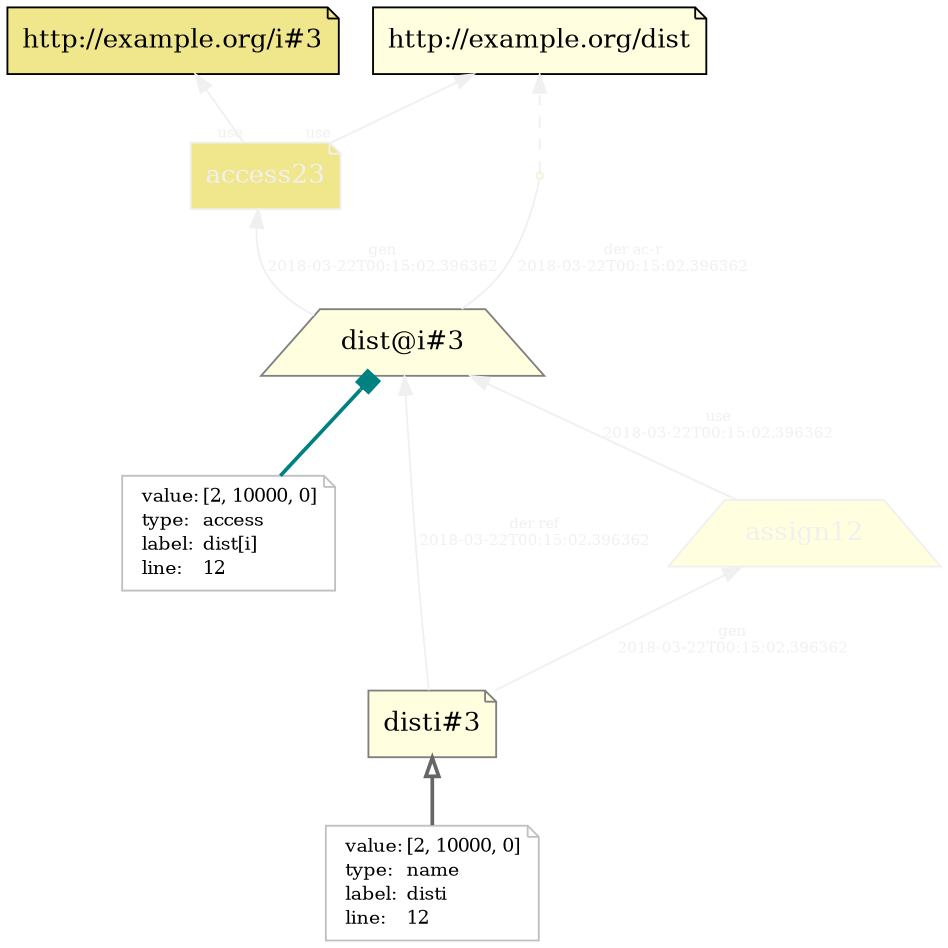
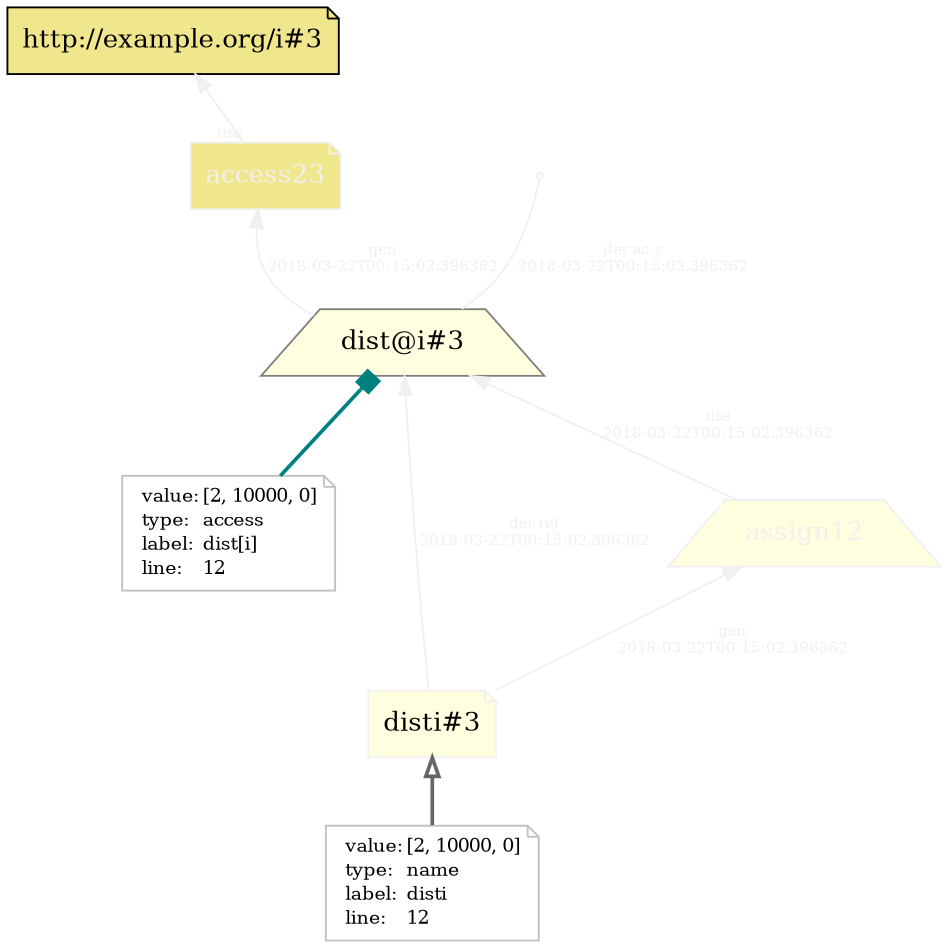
node "http://example.org/dist": removed
node "disti#3": color #808080 -> #f0f0f0
